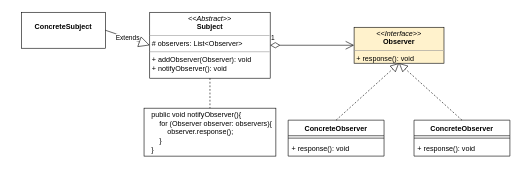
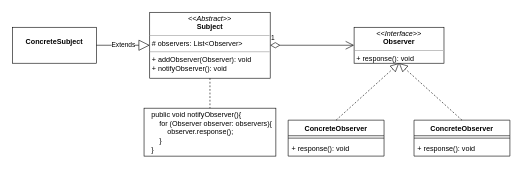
node "ConcreteSubject": moved (63, 30) -> (54, 45)
node "<<Interface>> Observer + response(): void": fillcolor #fff2cc -> #ffffff
